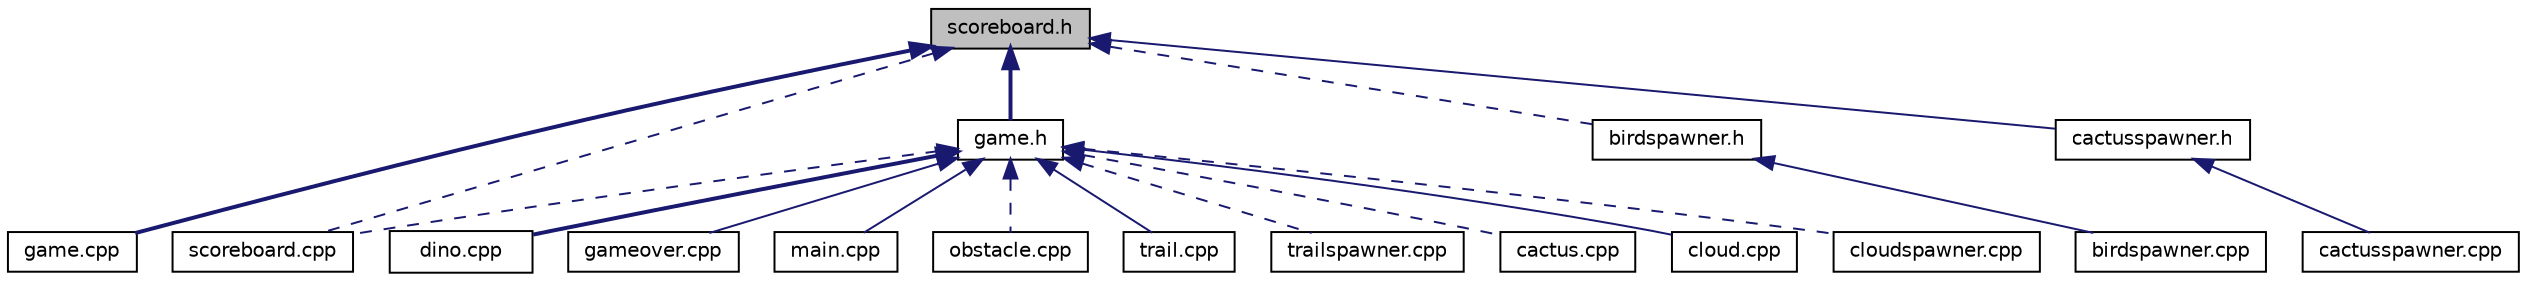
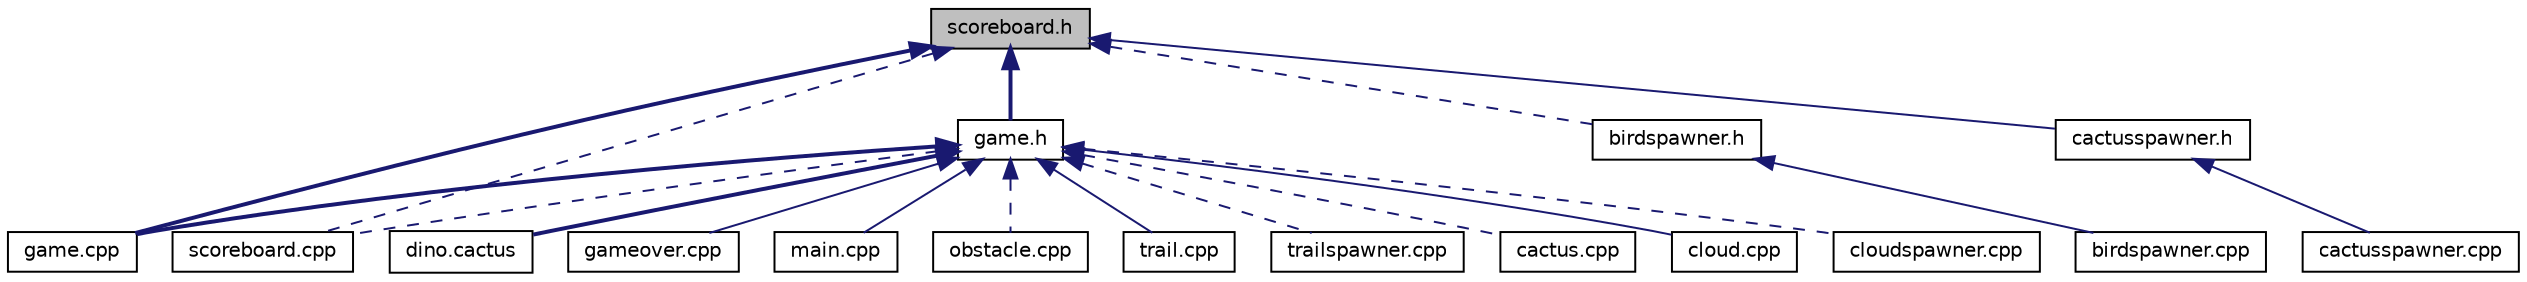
edge "game.cpp" -> "game.h": added
node "dino.cpp": label "dino.cpp" -> "dino.cactus"
